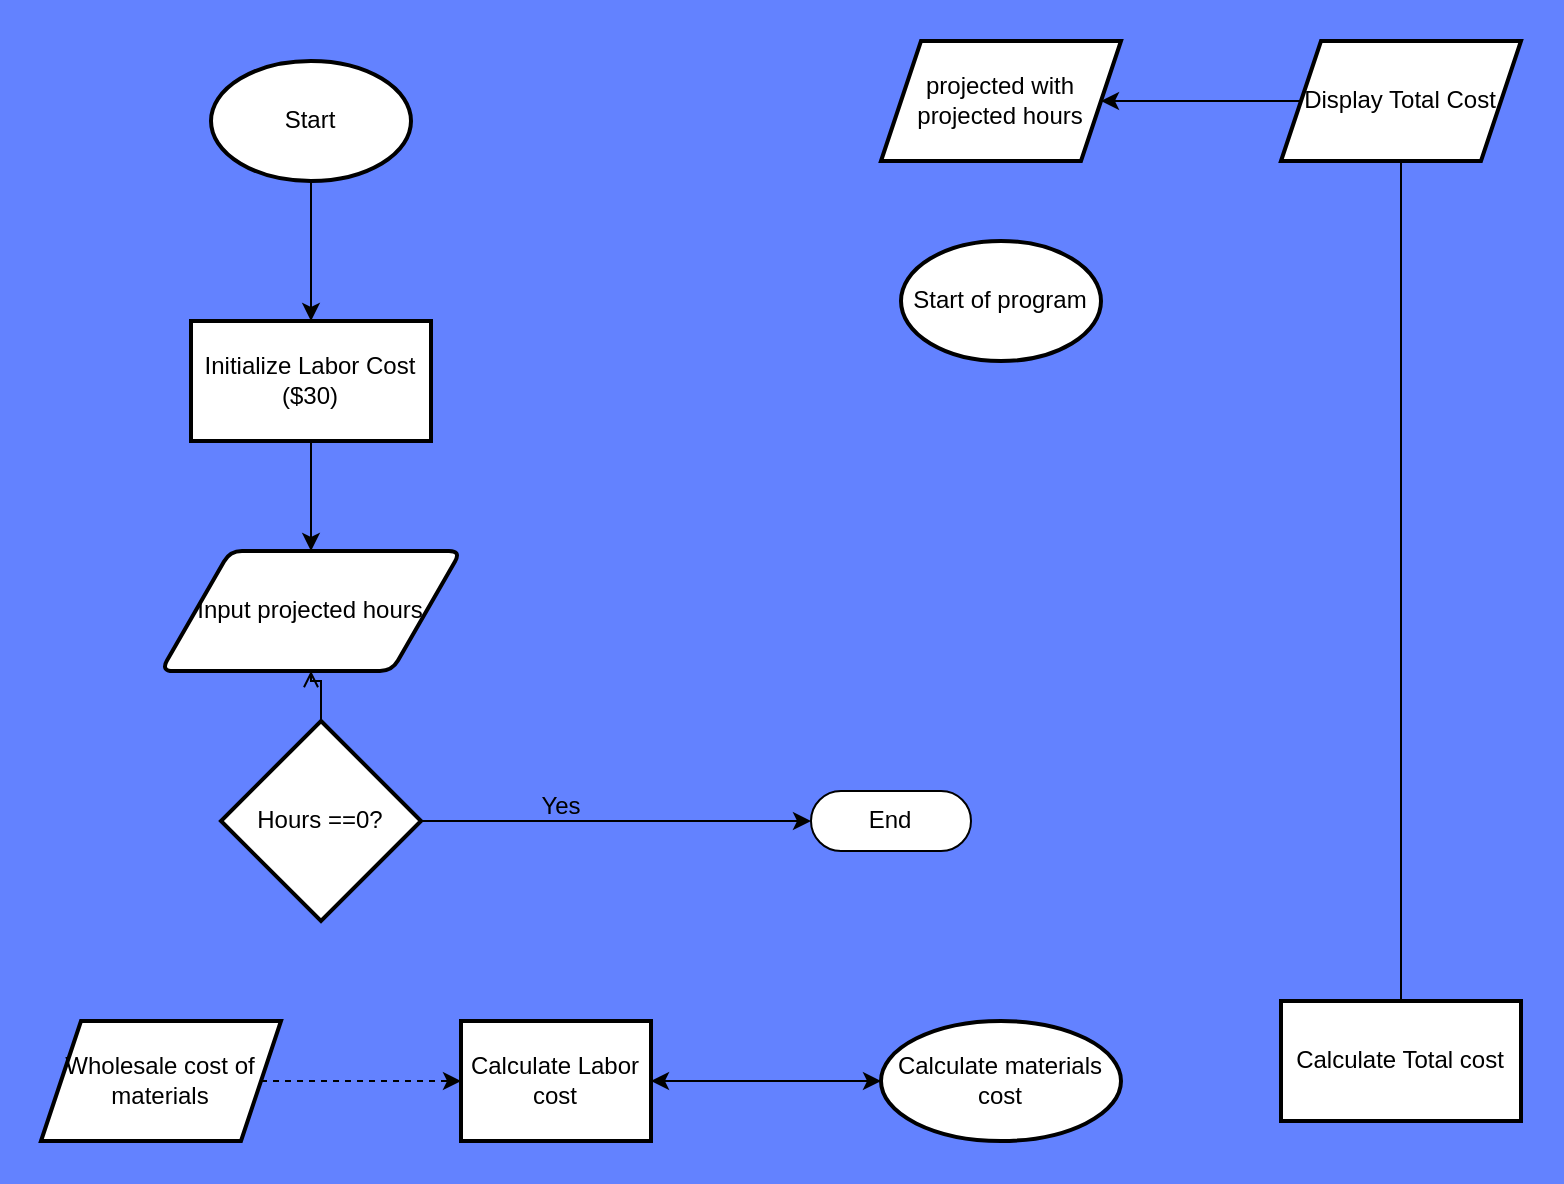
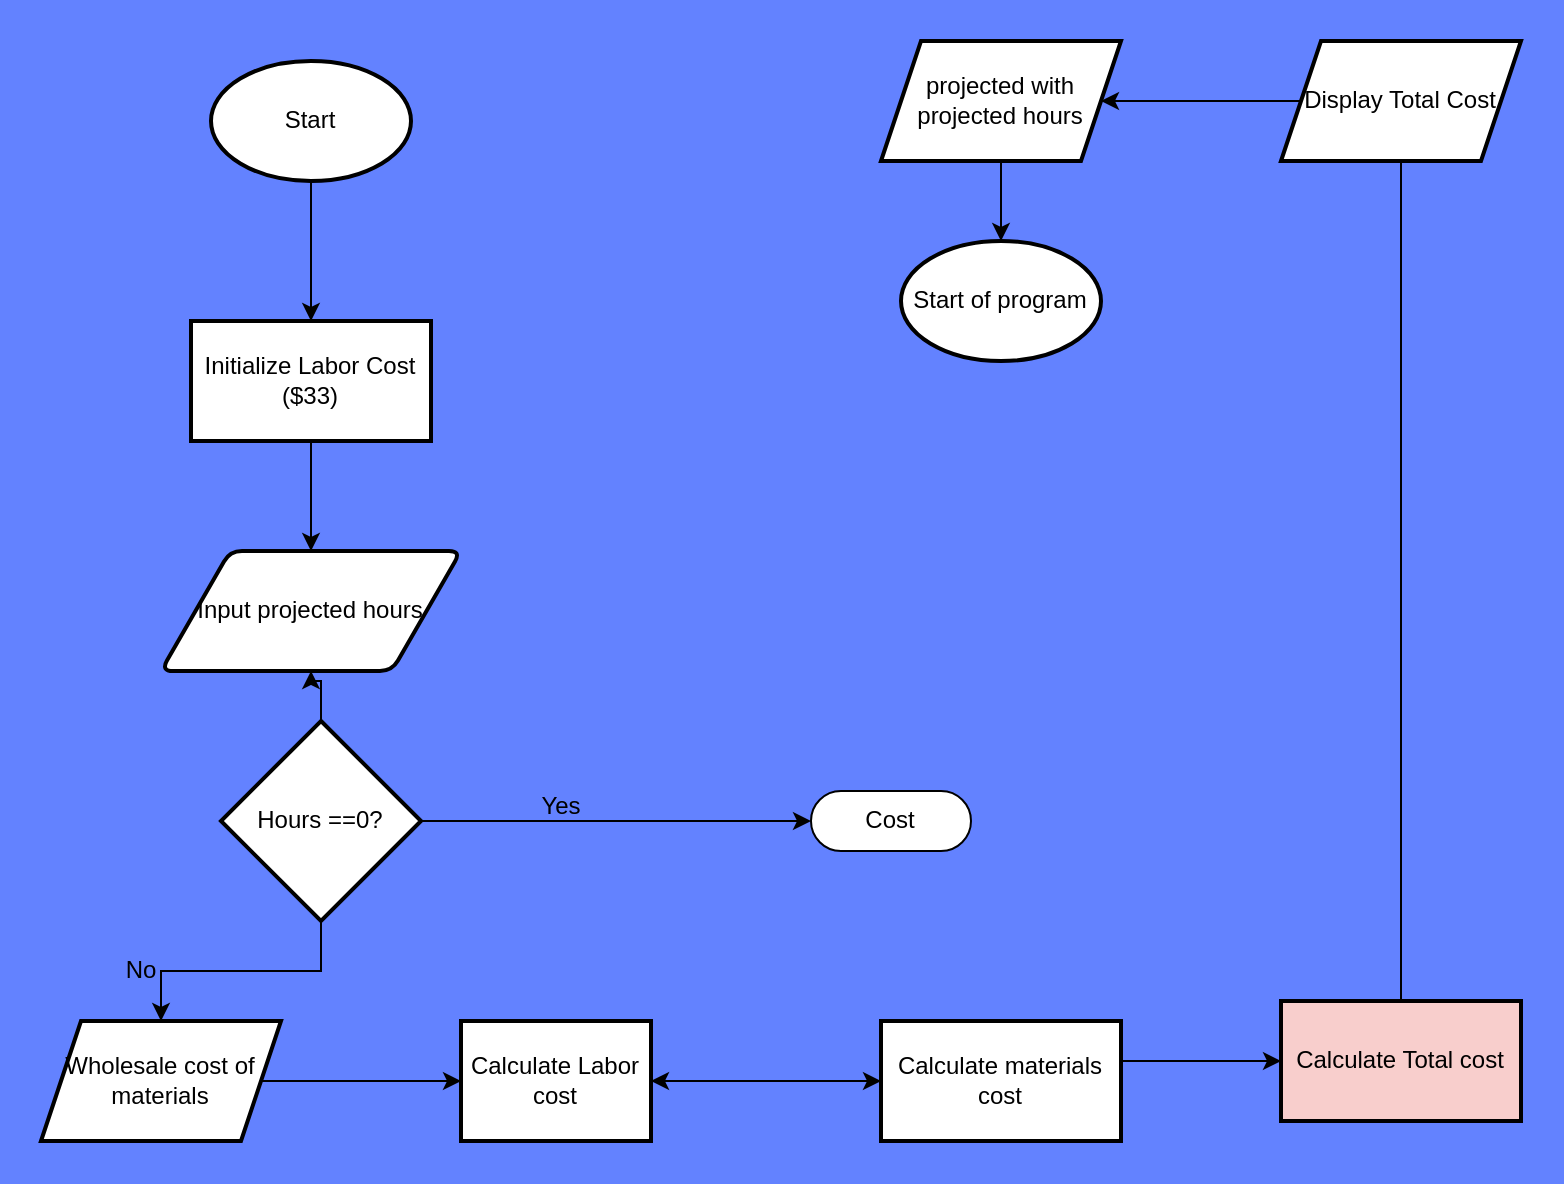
edge "projected with projected hours" -> "Start of program": added
node "Initialize Labor Cost ($30)": label "Initialize Labor Cost ($30)" -> "Initialize Labor Cost ($33)"
edge "Hours ==0?" -> "Input projected hours": arrowhead open -> classic
node "End": label "End" -> "Cost"
node "No": added
edge "Hours ==0?" -> "Wholesale cost of materials": added
edge "Calculate Labor cost" -> "Calculate Total cost": added
node "Calculate Total cost": fillcolor #ffffff -> #f8cecc
edge "Wholesale cost of materials" -> "Calculate Labor cost": style dashed -> solid
node "Calculate materials cost": shape ellipse -> rectangle
